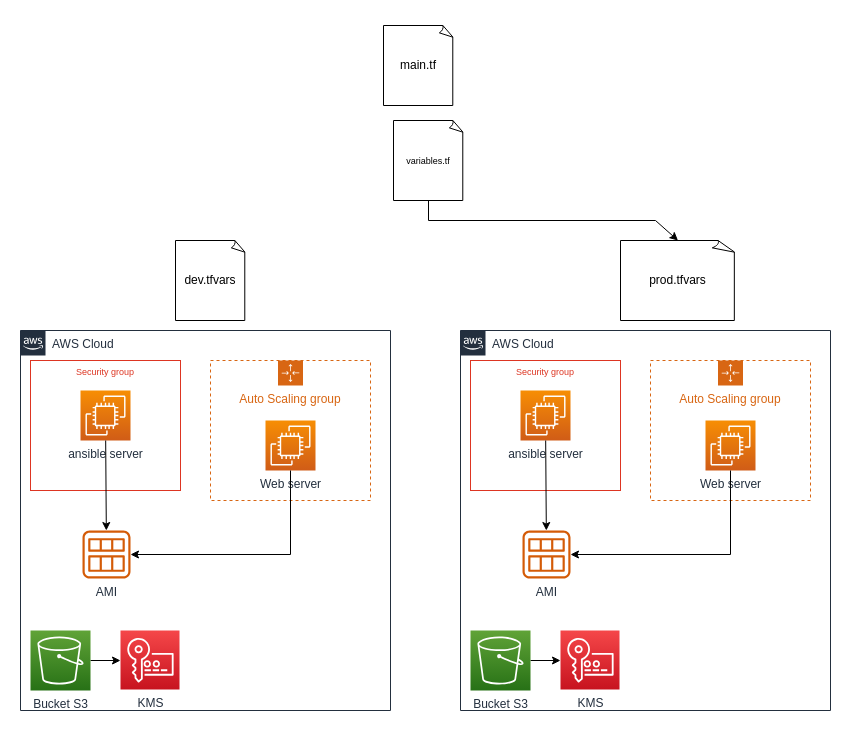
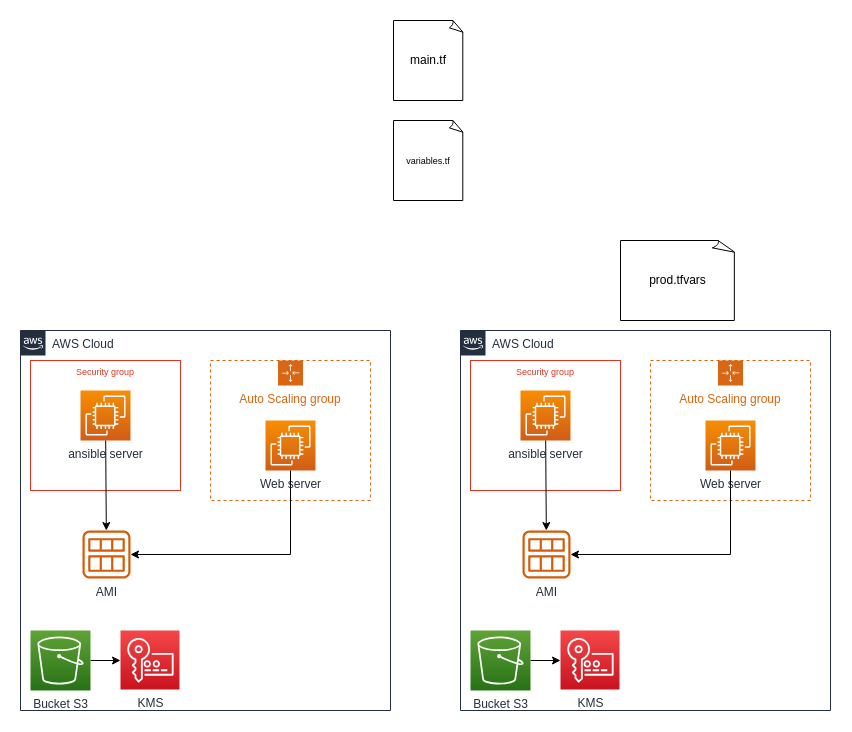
node "main.tf": moved (419, 66) -> (429, 61)
edge "variables.tf" -> "prod.tfvars": removed
node "dev.tfvars": removed
